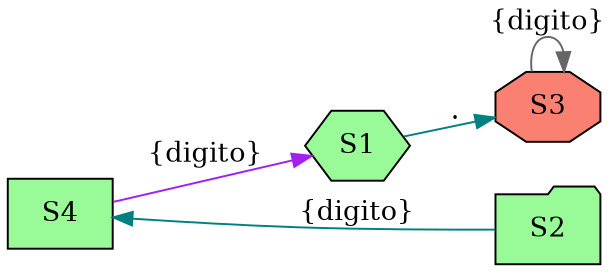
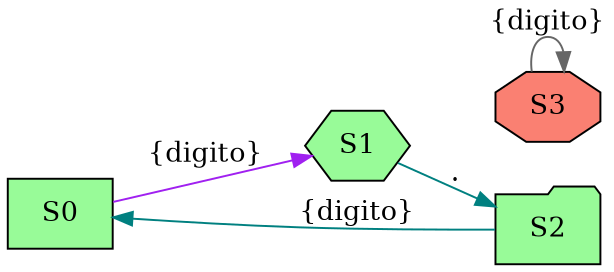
edge "S1" -> "S3": now "S1" -> "S2"
node "S4": label "S4" -> "S0"
